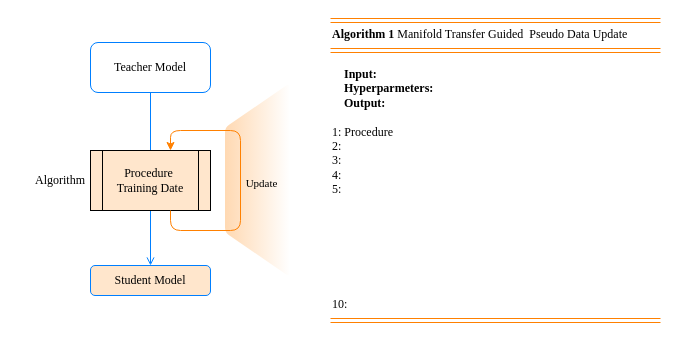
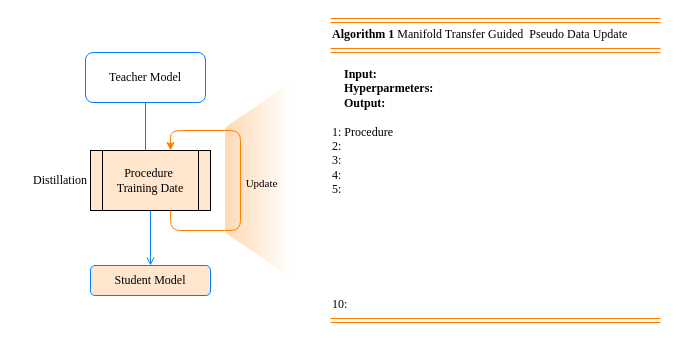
node "Teacher Model": moved (151, 68) -> (146, 78)
node "Algorithm": label "Algorithm" -> "Distillation"
